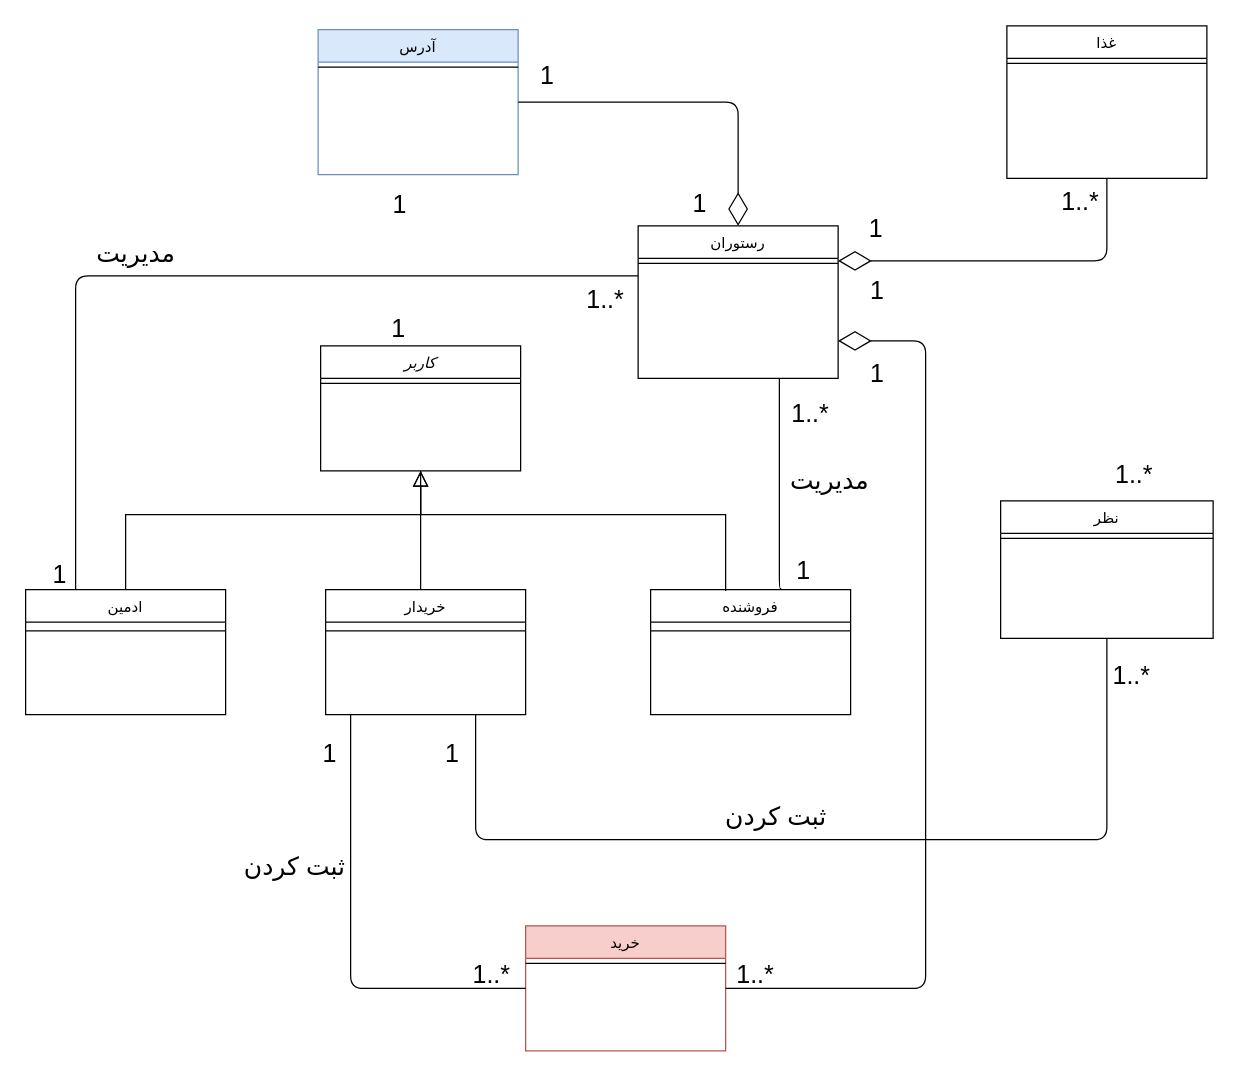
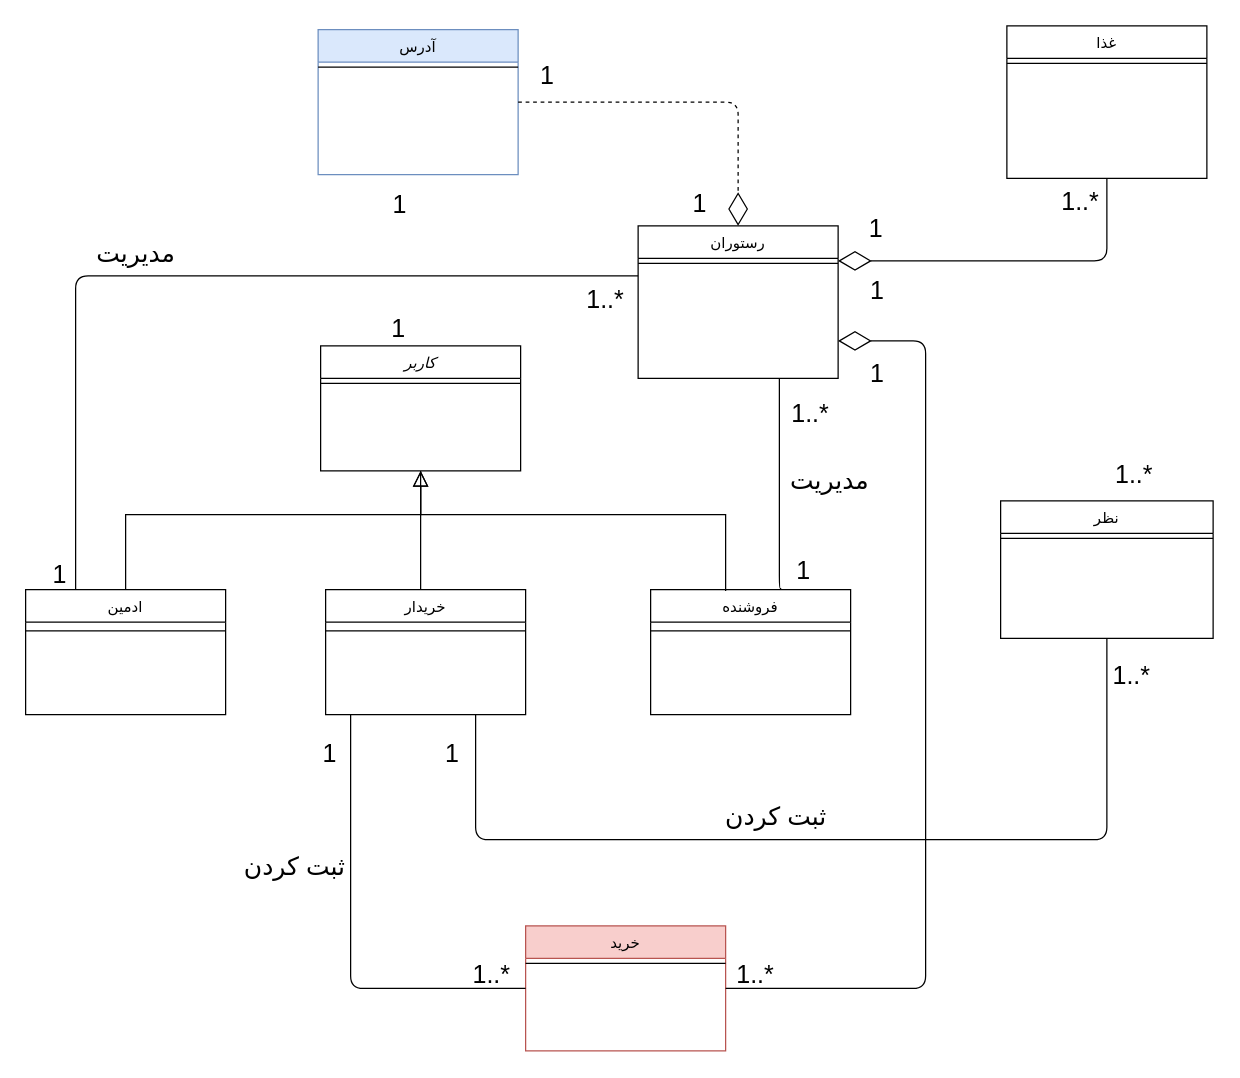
edge "آدرس" -> "رستوران": style solid -> dashed
